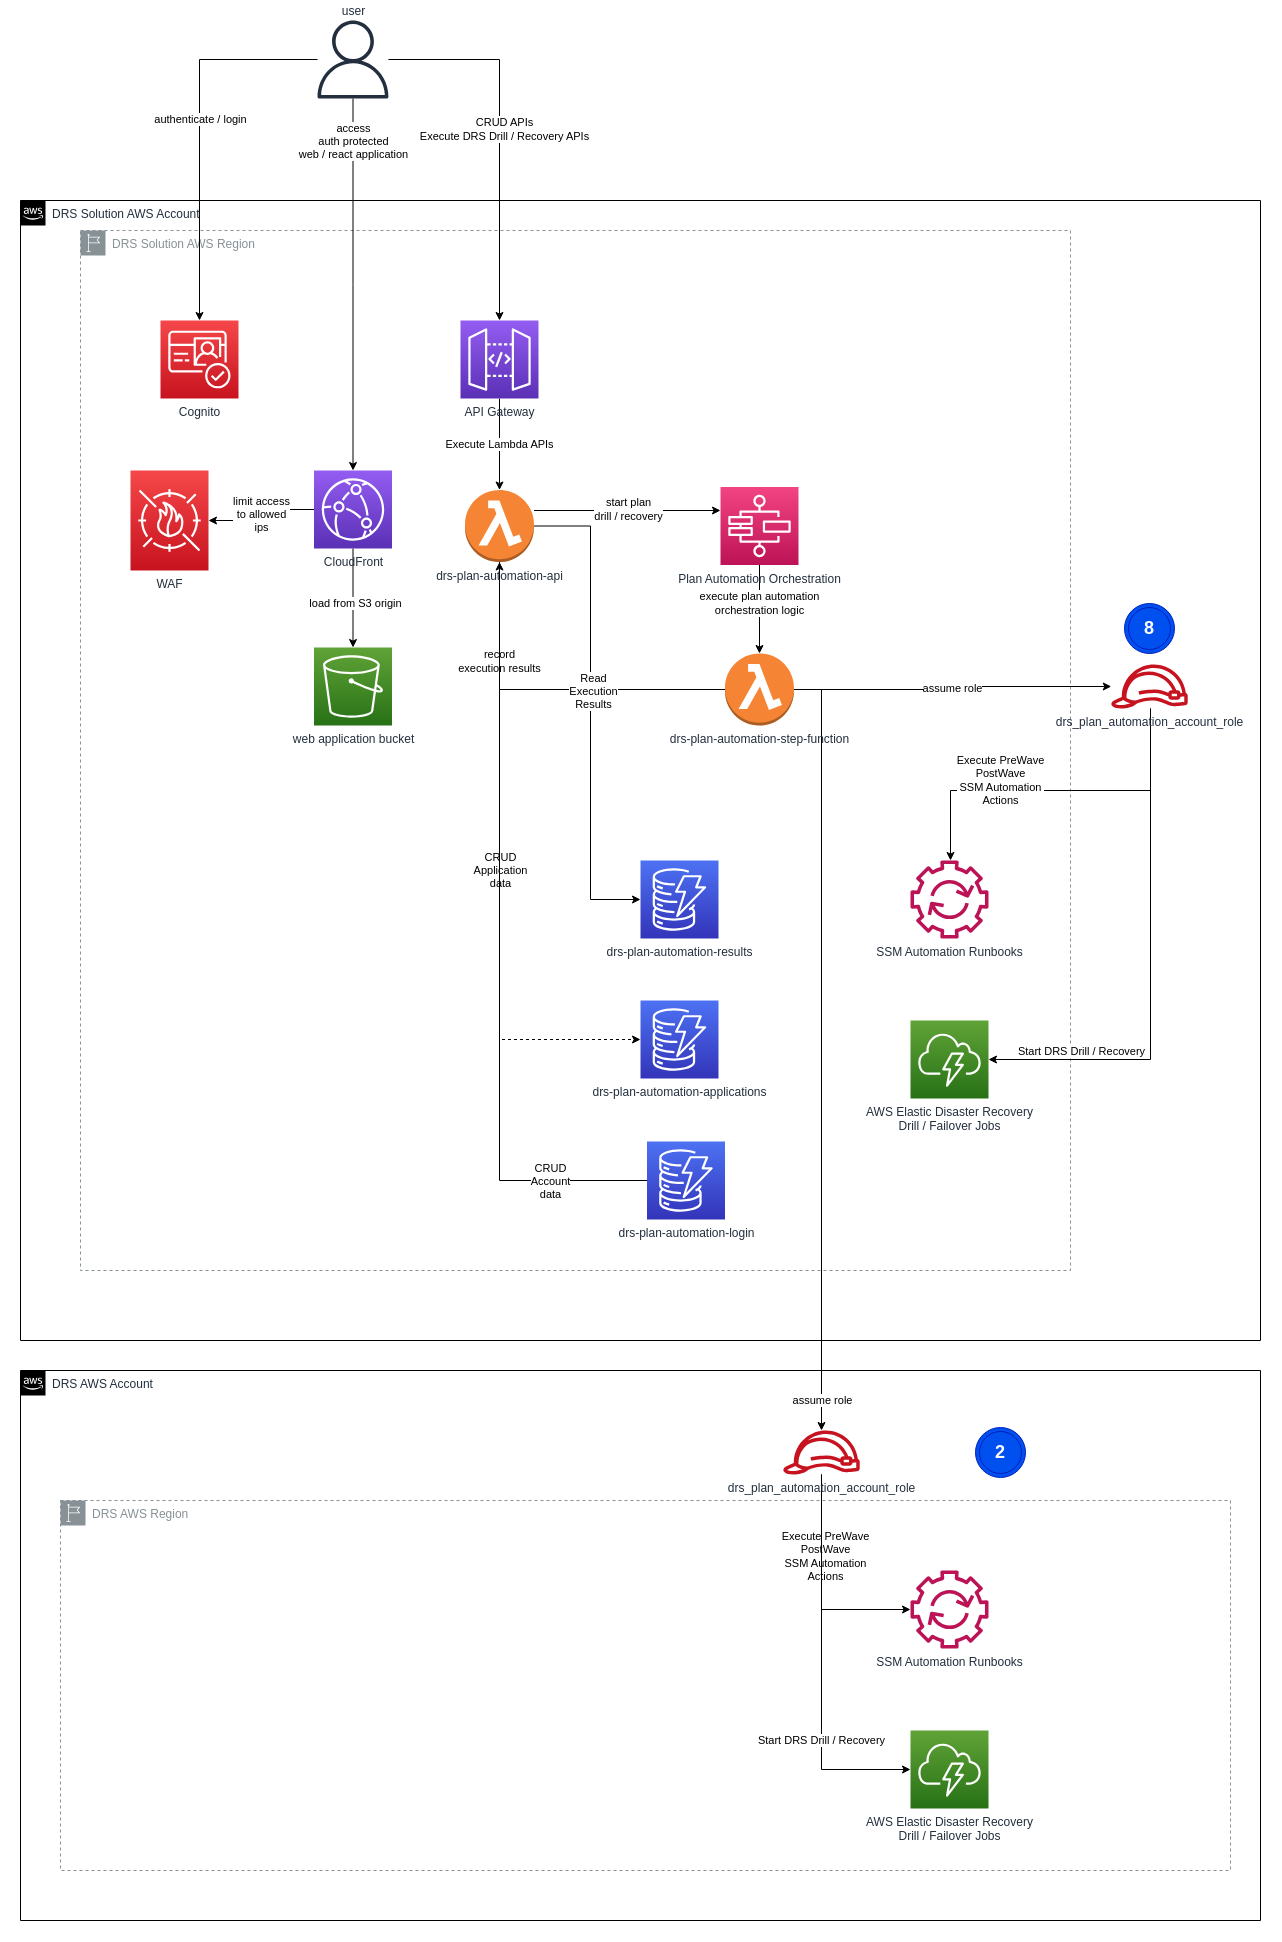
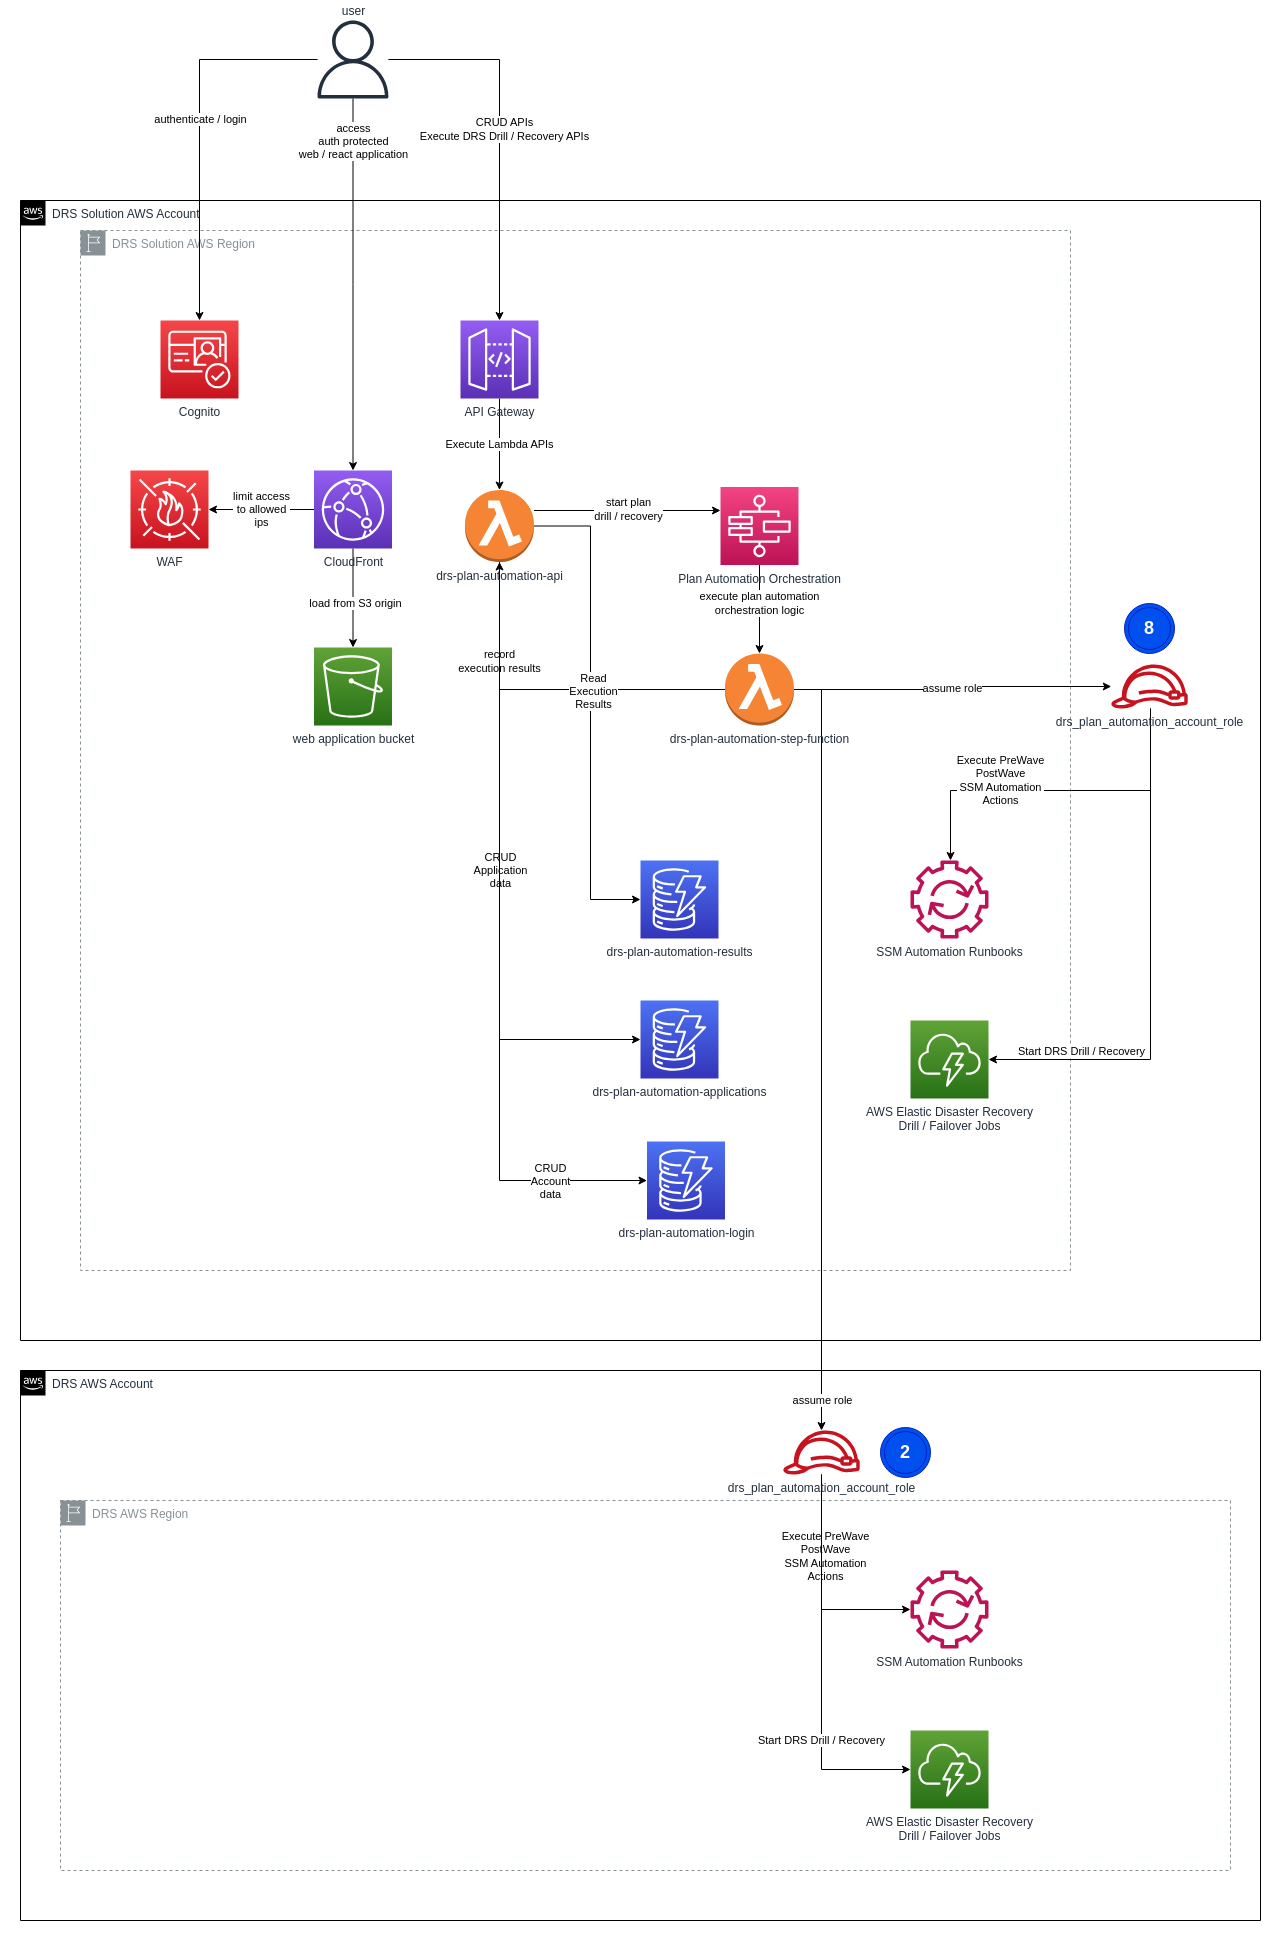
node "WAF": size 78x100 -> 78x78
edge "drs-plan-automation-api" -> "drs-plan-automation-applications": style dashed -> solid
edge "drs-plan-automation-api" -- "drs-plan-automation-login": arrowhead none -> classic
node "2": moved (1001, 1453) -> (906, 1453)
